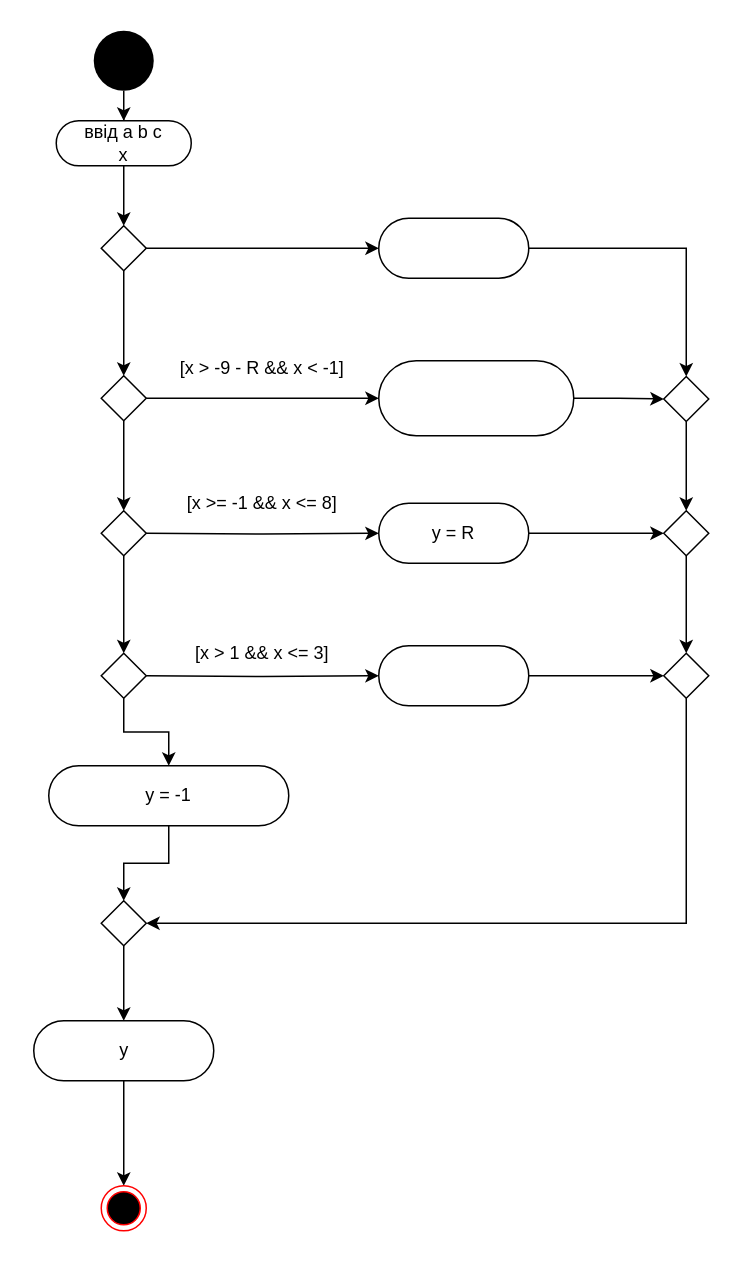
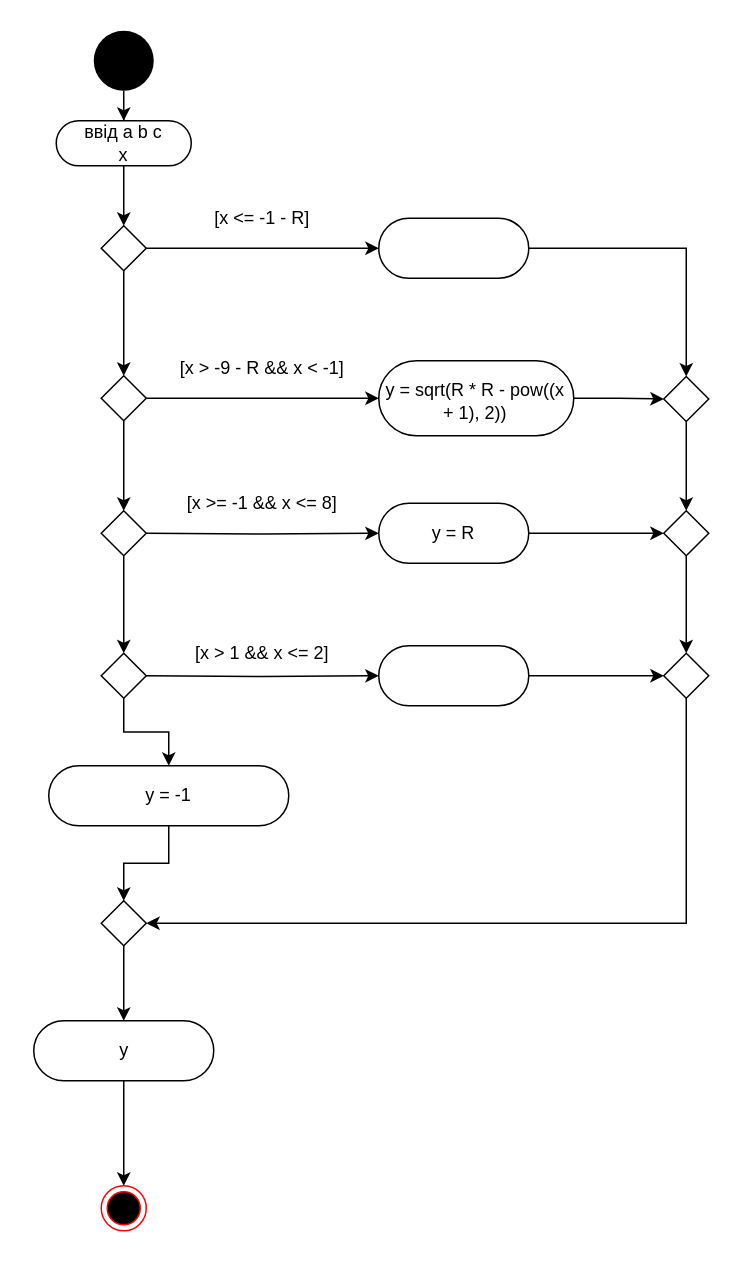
node "[x <= -1 - R]": added
node "y = sqrt(R * R - pow((x + 1), 2))": added
node "[x > 1 && x <= 3]": label "[x > 1 && x <= 3]" -> "[x > 1 && x <= 2]"
